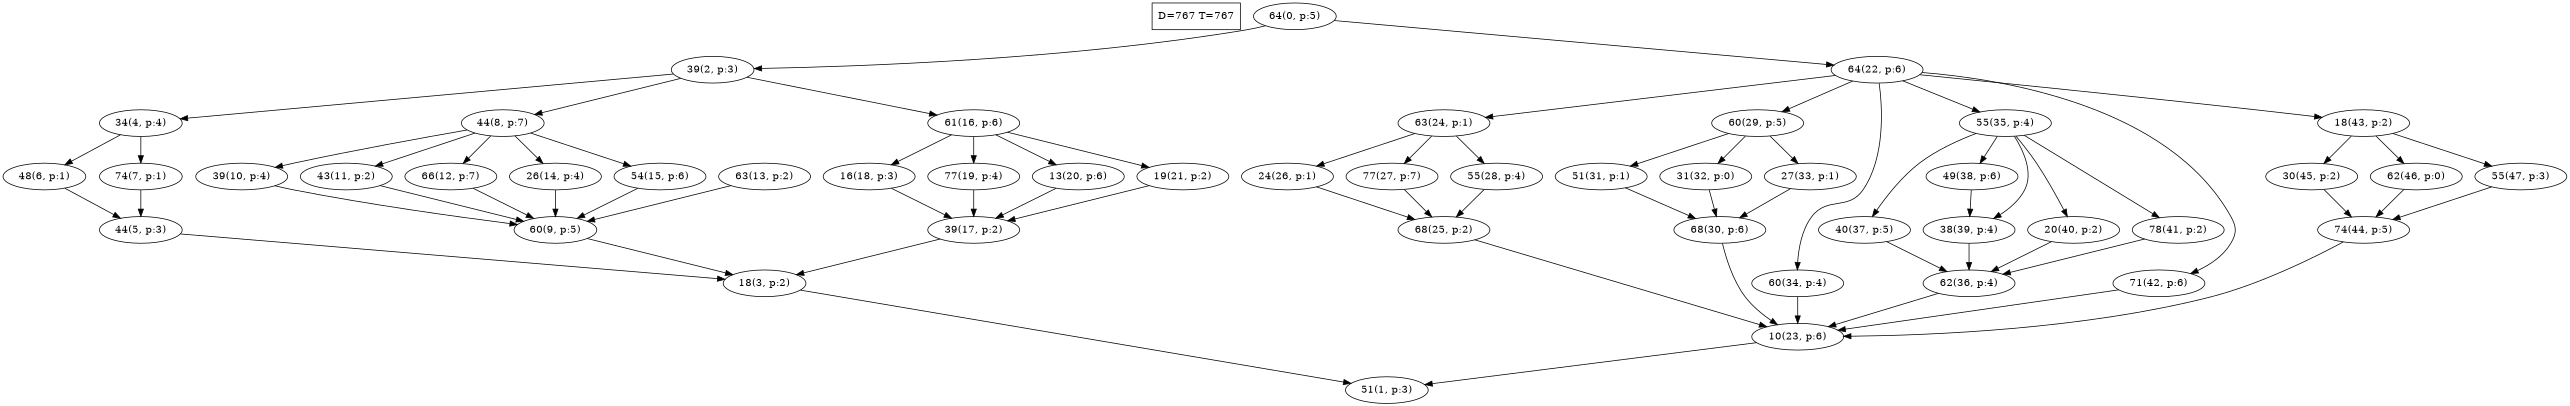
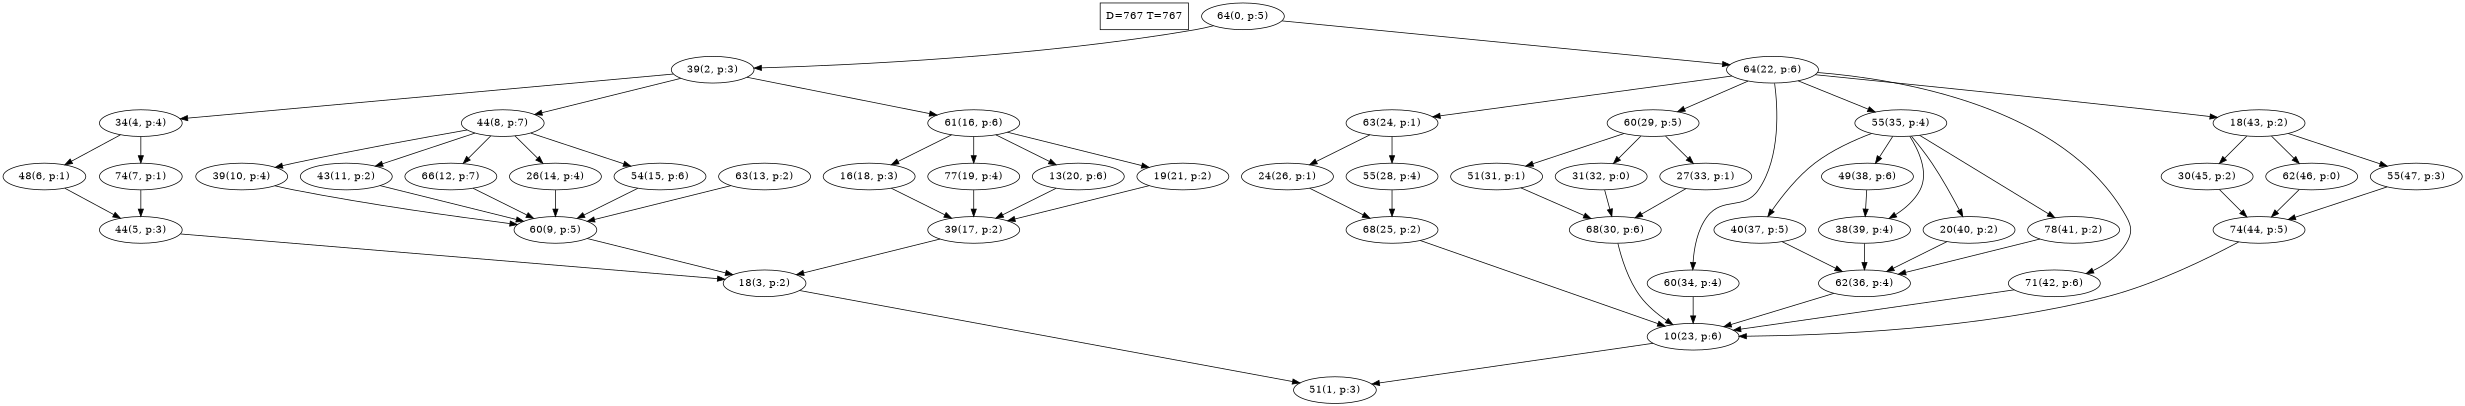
node "77(27, p:7)": removed
